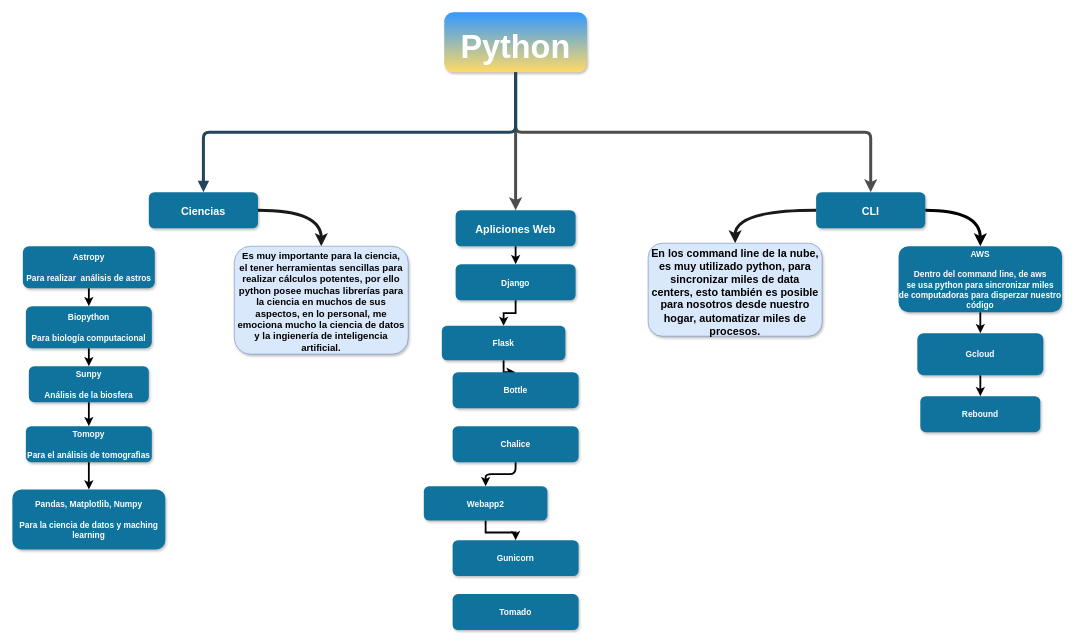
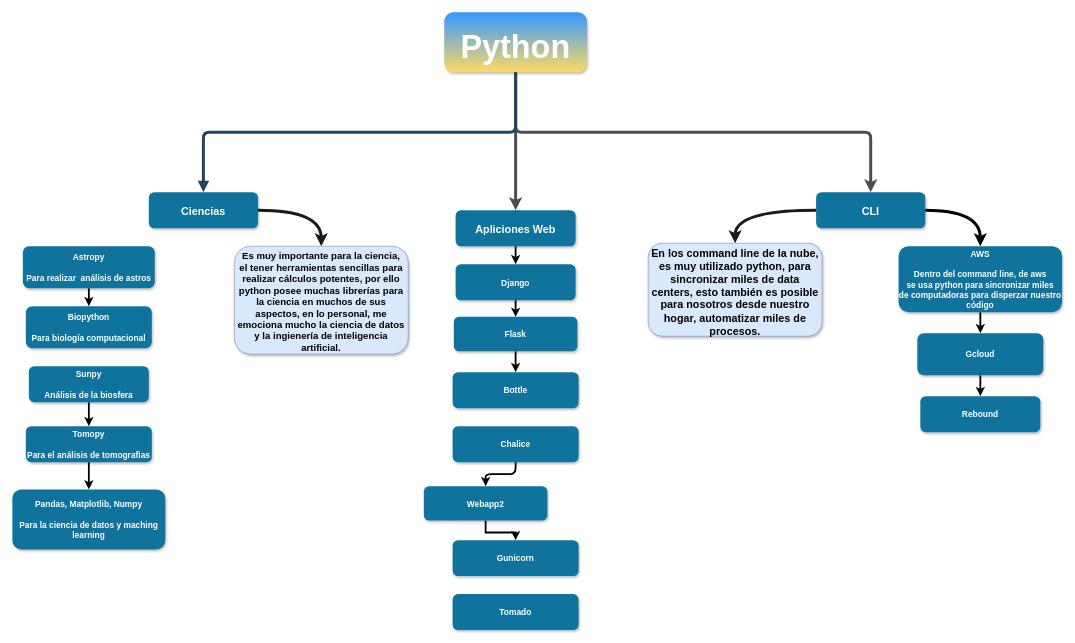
node "Flask": moved (504, 343) -> (516, 334)
edge "Biopython Para biología computacional" -> "Sunpy Análisis de la biosfera": removed
